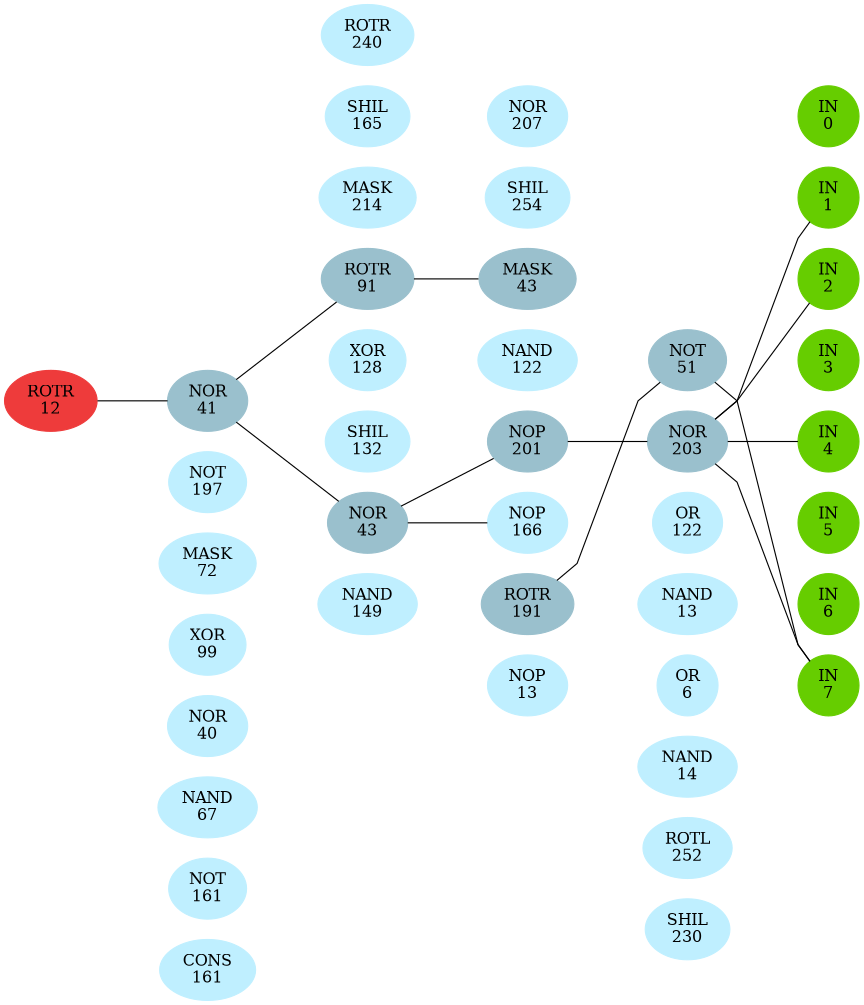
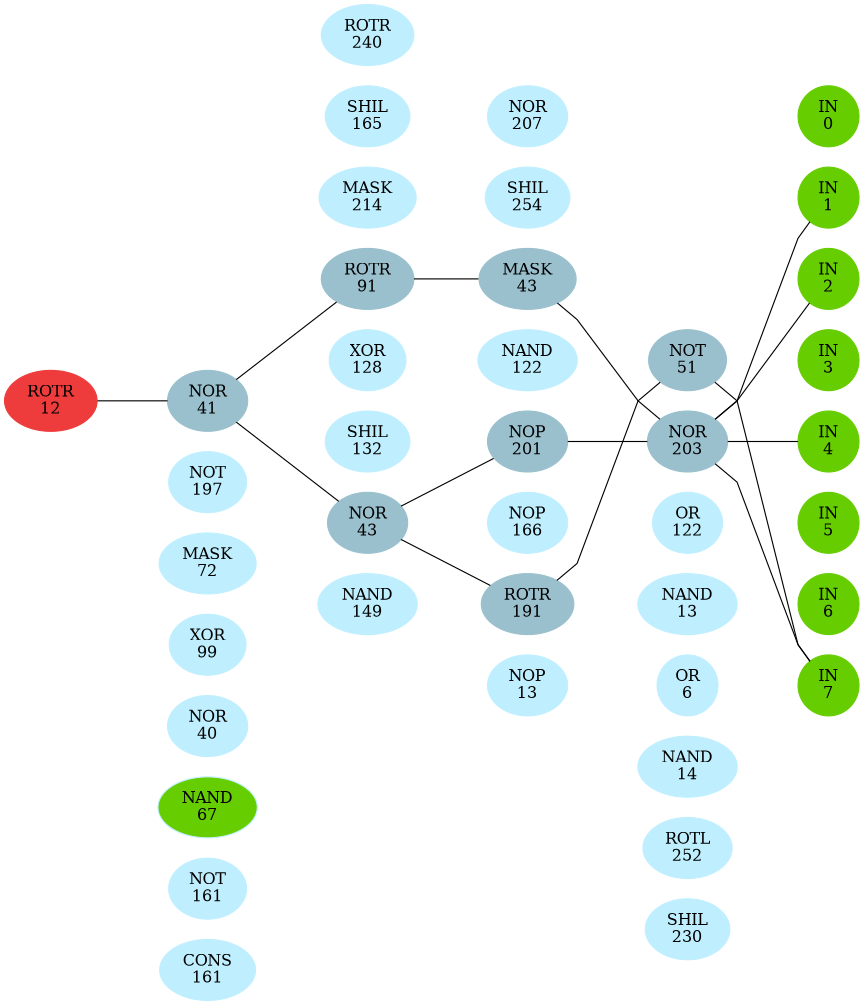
edge "MASK 43" -- "NOR 203": added
edge "NOR 43" -- "NOP 166": now "NOR 43" -- "ROTR 191"
node "NAND 67": fillcolor lightblue1 -> chartreuse3
